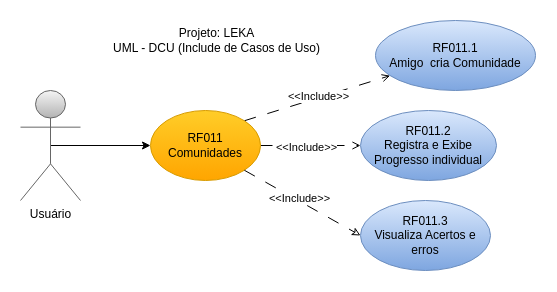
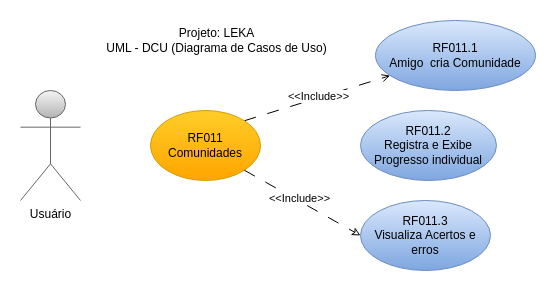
node "Projeto: LEKA UML - DCU (Include de Casos de Uso)": label "Projeto: LEKA UML - DCU (Include de Casos de Uso)" -> "Projeto: LEKA UML - DCU (Diagrama de Casos de Uso)"
edge "Usuário" -> "RF011 Comunidades": removed
edge "RF011 Comunidades" -> "RF011.2 Registra e Exibe Progresso individual": removed, label "<<Include>>"
